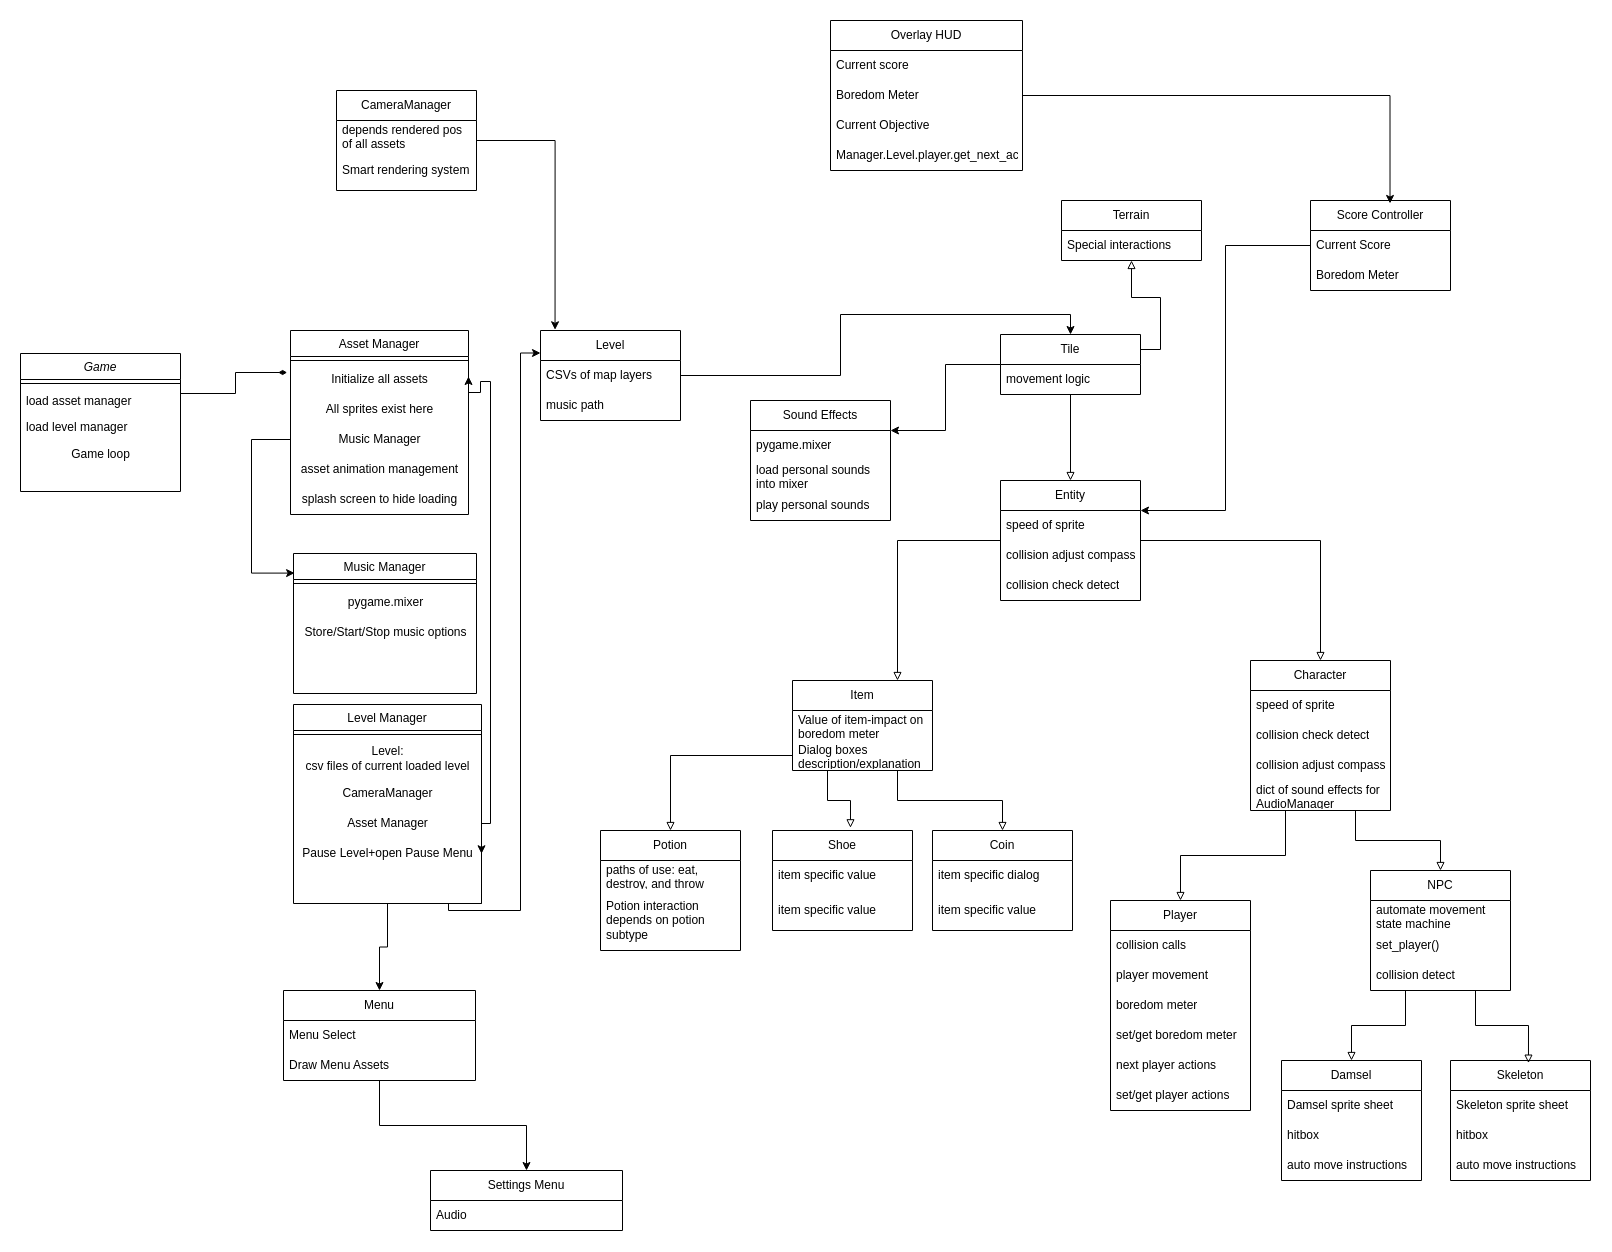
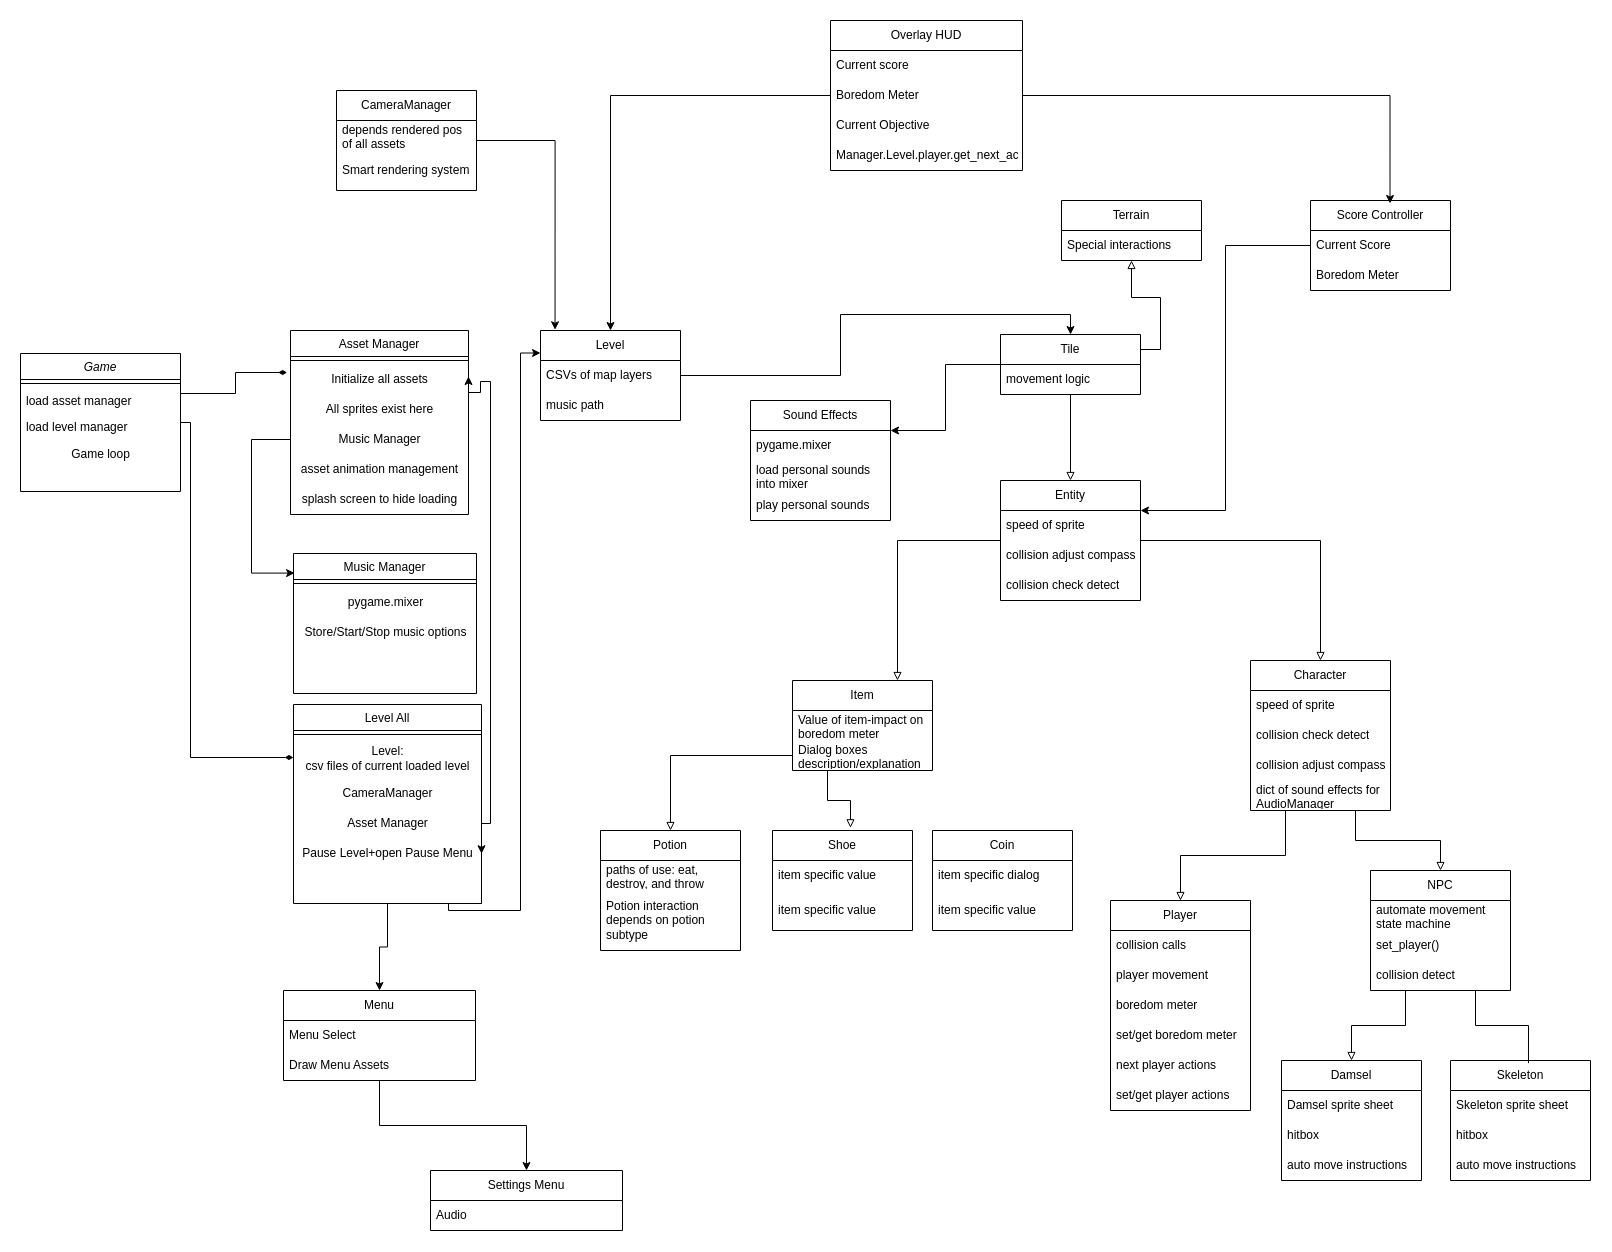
edge "Overlay HUD" -> "Level": added
edge "Game" -> "Level: csv files of current loaded level": added
node "Level Manager": label "Level Manager" -> "Level All"
edge "Item" -> "Coin": removed
edge "NPC" -> "Skeleton": arrowhead block -> none
